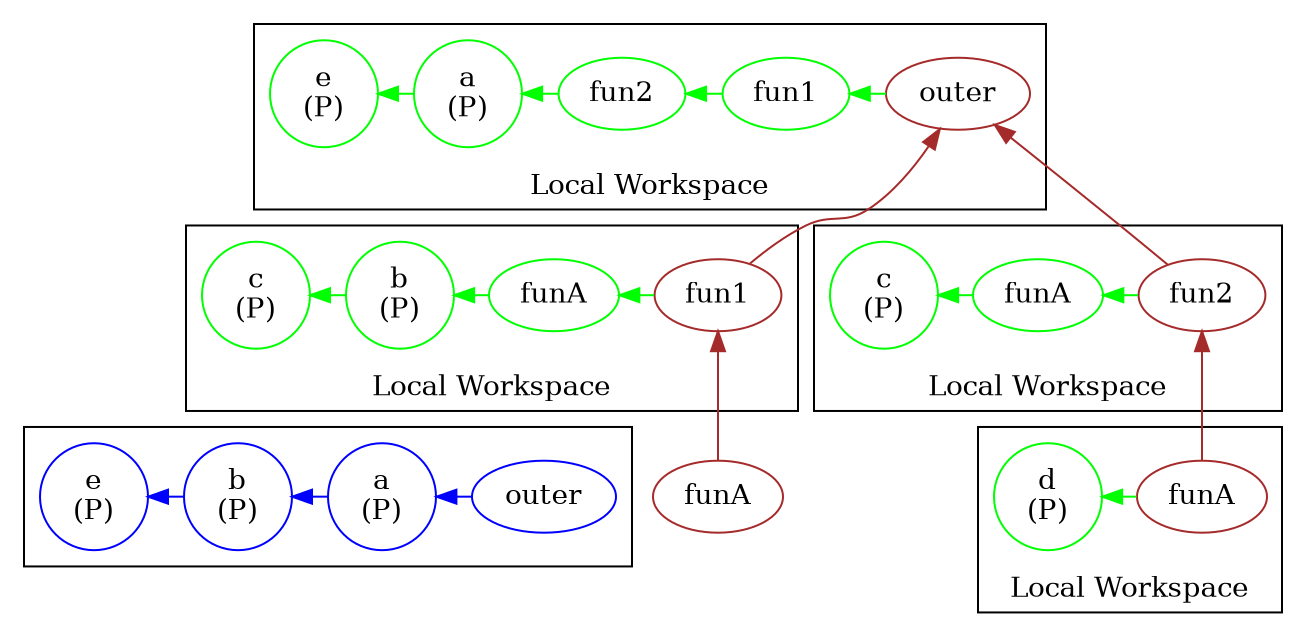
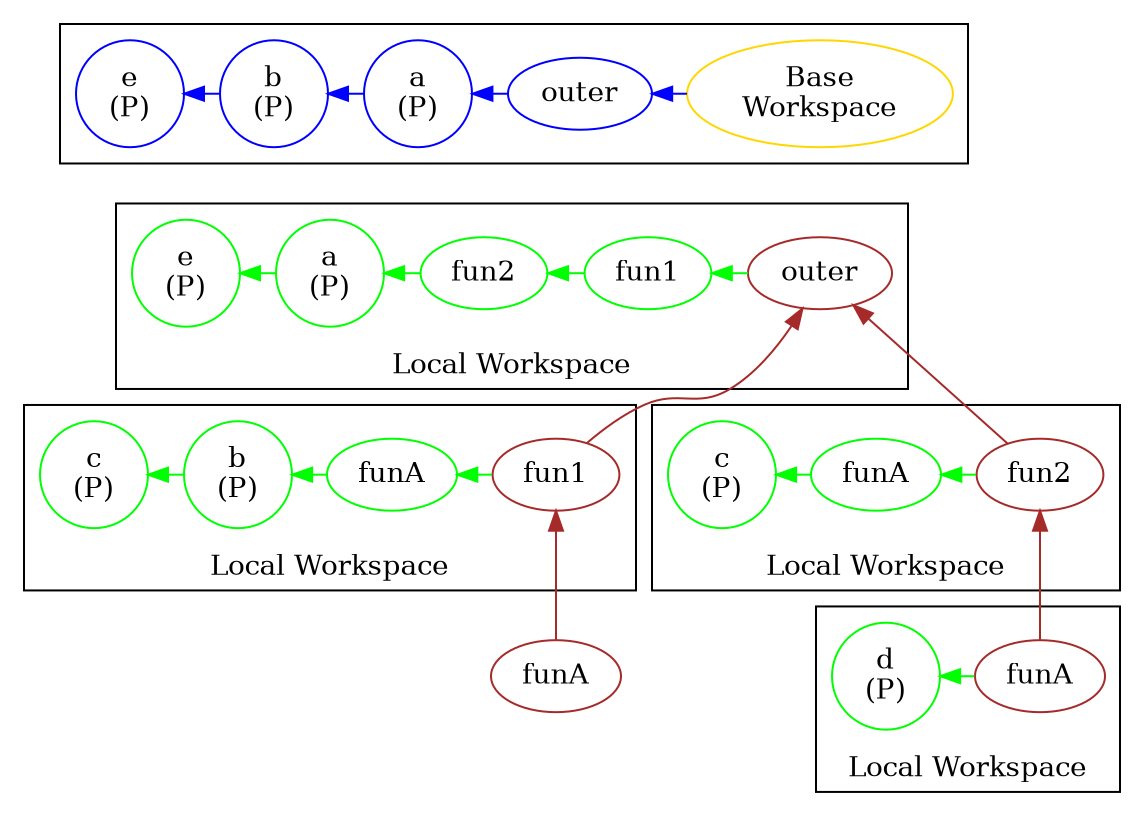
node "Base Workspace": added
